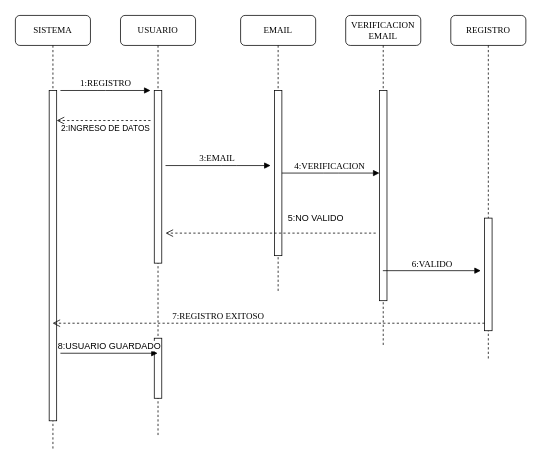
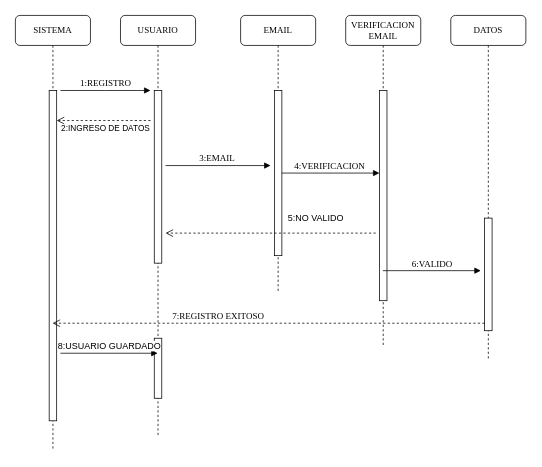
node "REGISTRO": label "REGISTRO" -> "DATOS"
